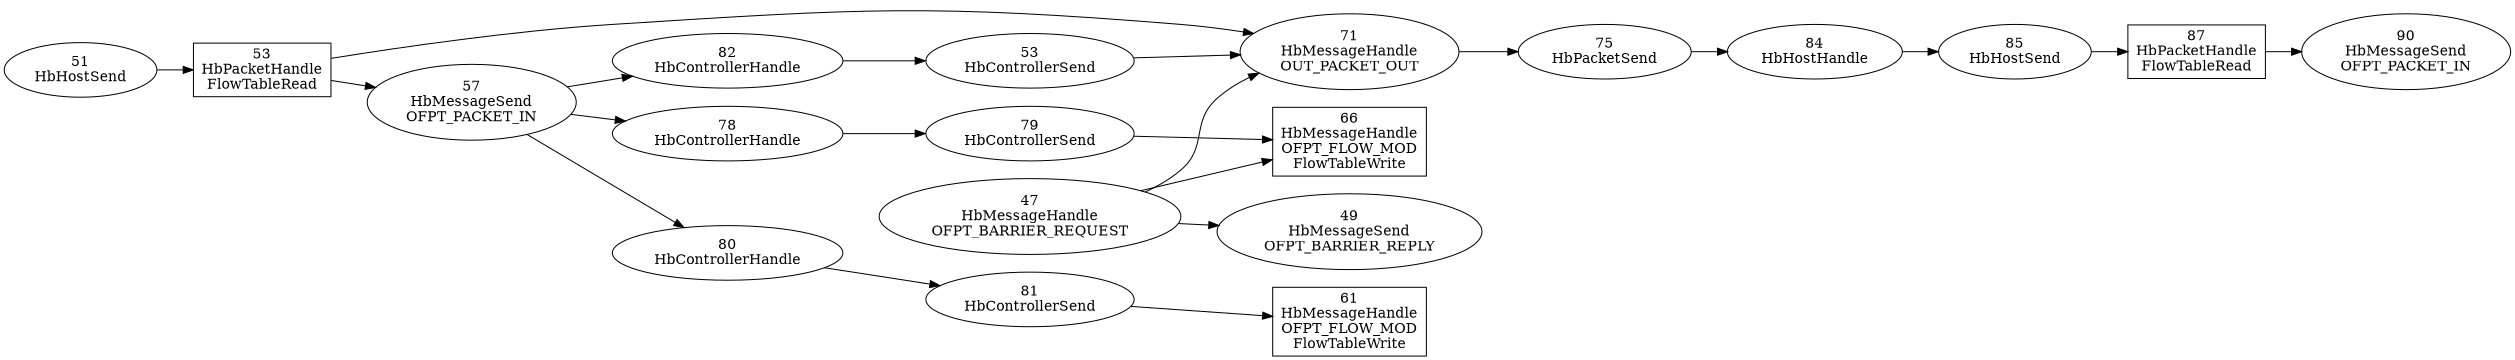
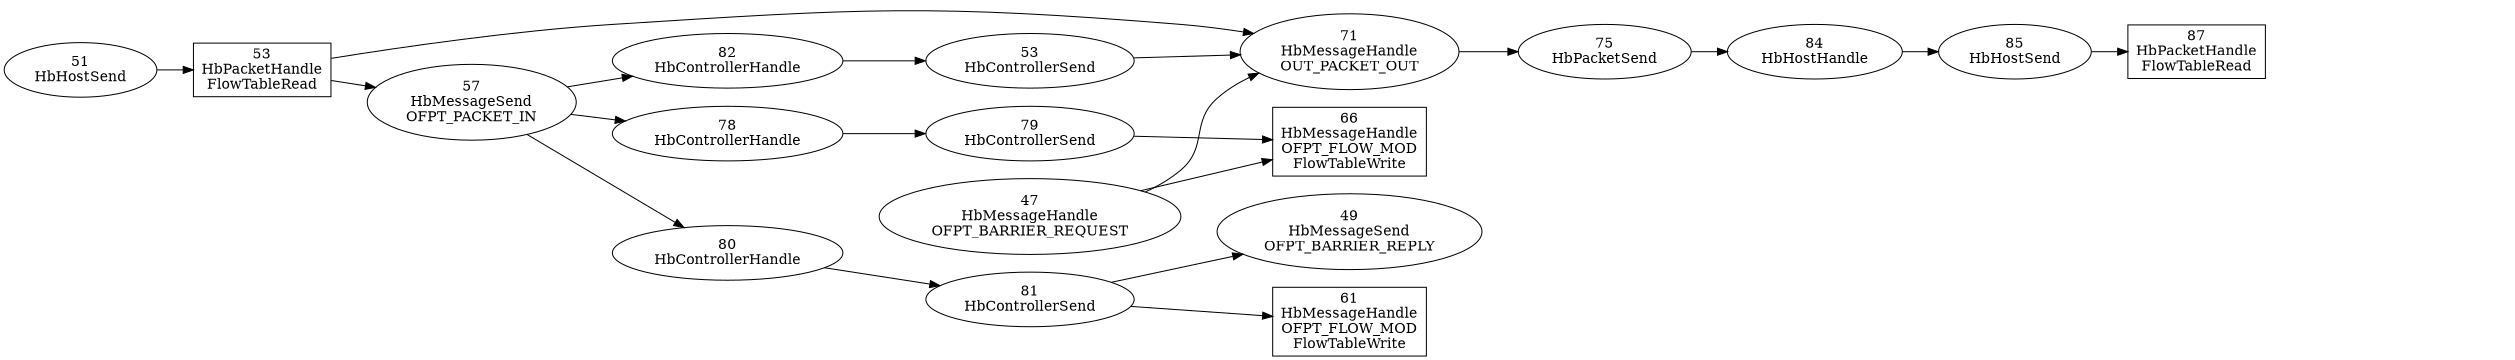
node "90 HbMessageSend OFPT_PACKET_IN": removed
edge "47 HbMessageHandle OFPT_BARRIER_REQUEST" -> "49 HbMessageSend OFPT_BARRIER_REPLY": now "81 HbControllerSend" -> "49 HbMessageSend OFPT_BARRIER_REPLY"
